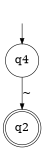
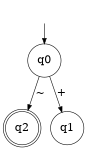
node "q4": label "q4" -> "q0"
node "q1": added
